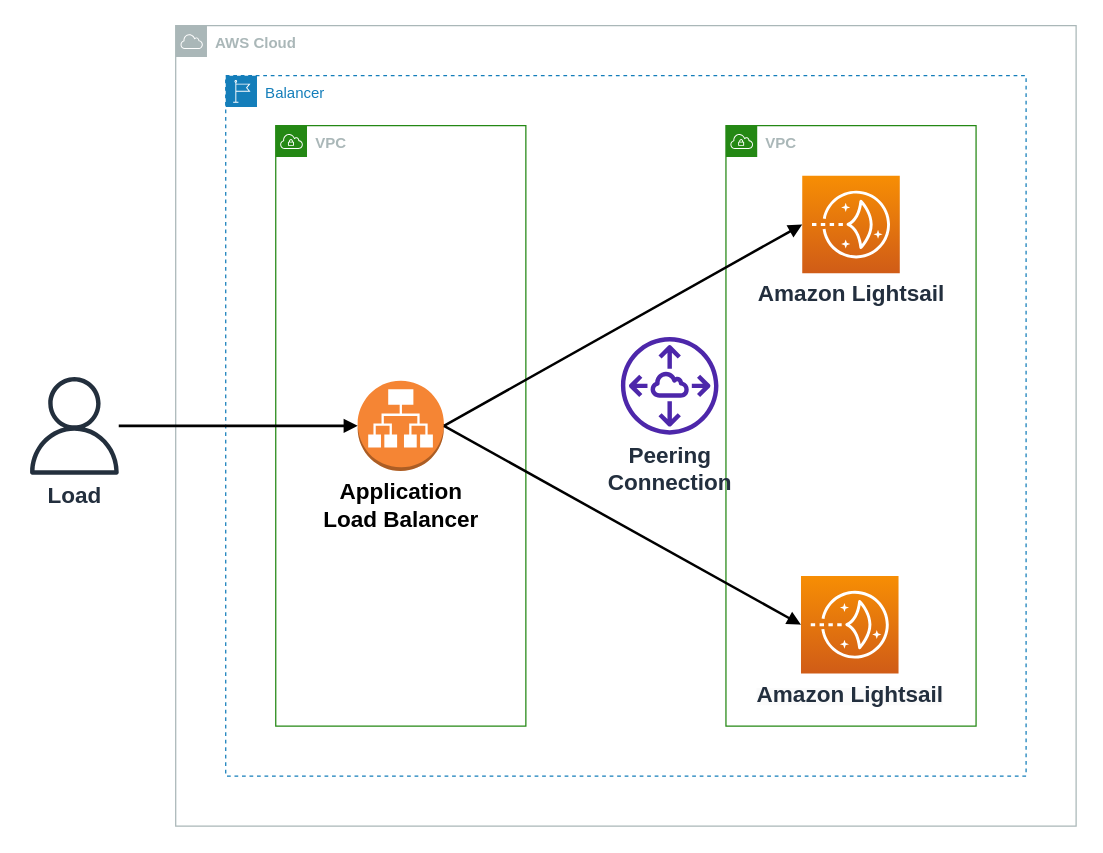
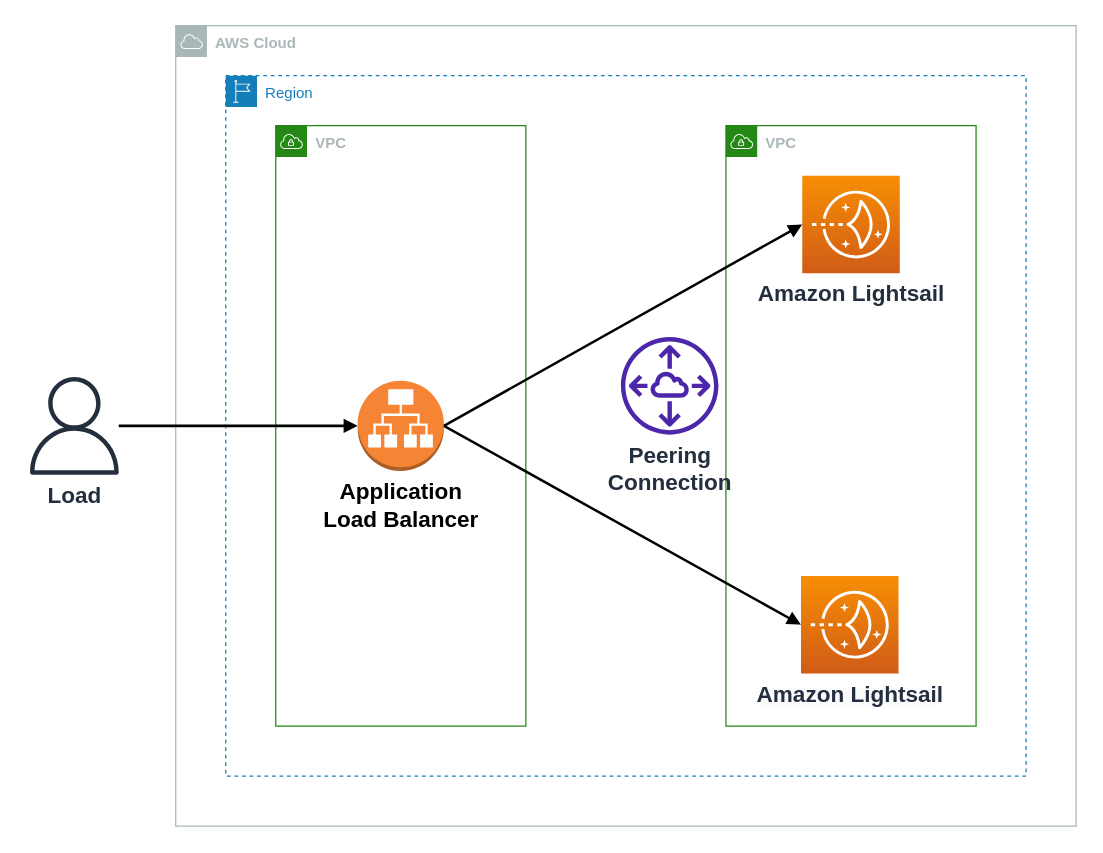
node "Balancer": label "Balancer" -> "Region"
